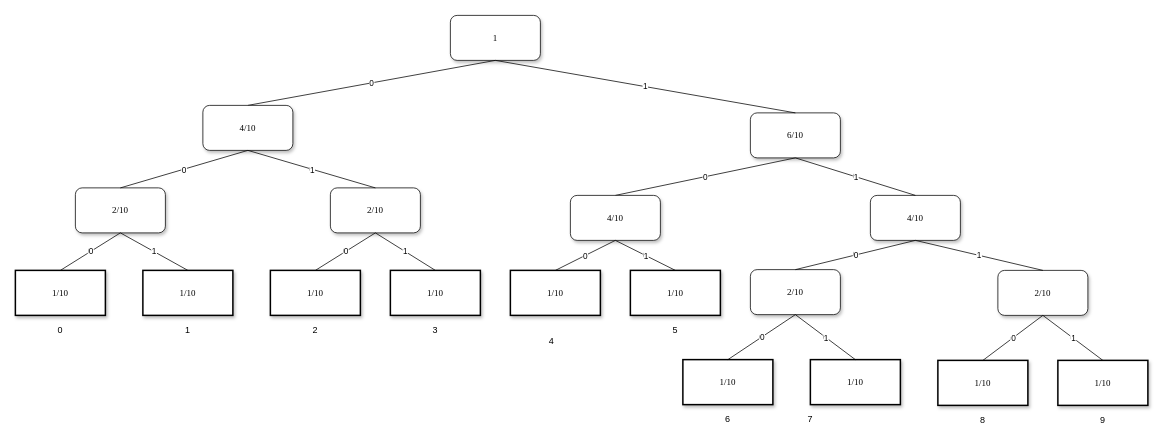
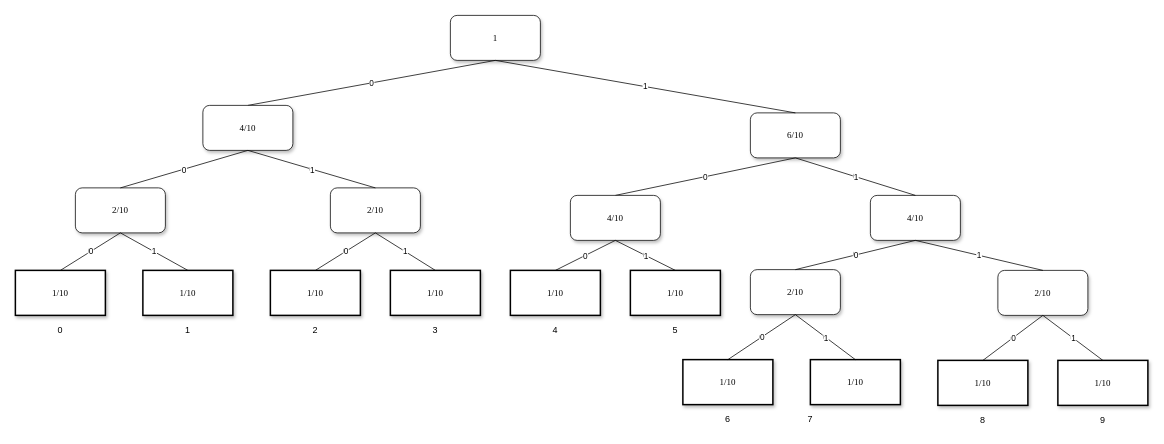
node "4": moved (552, 342) -> (555, 330)
